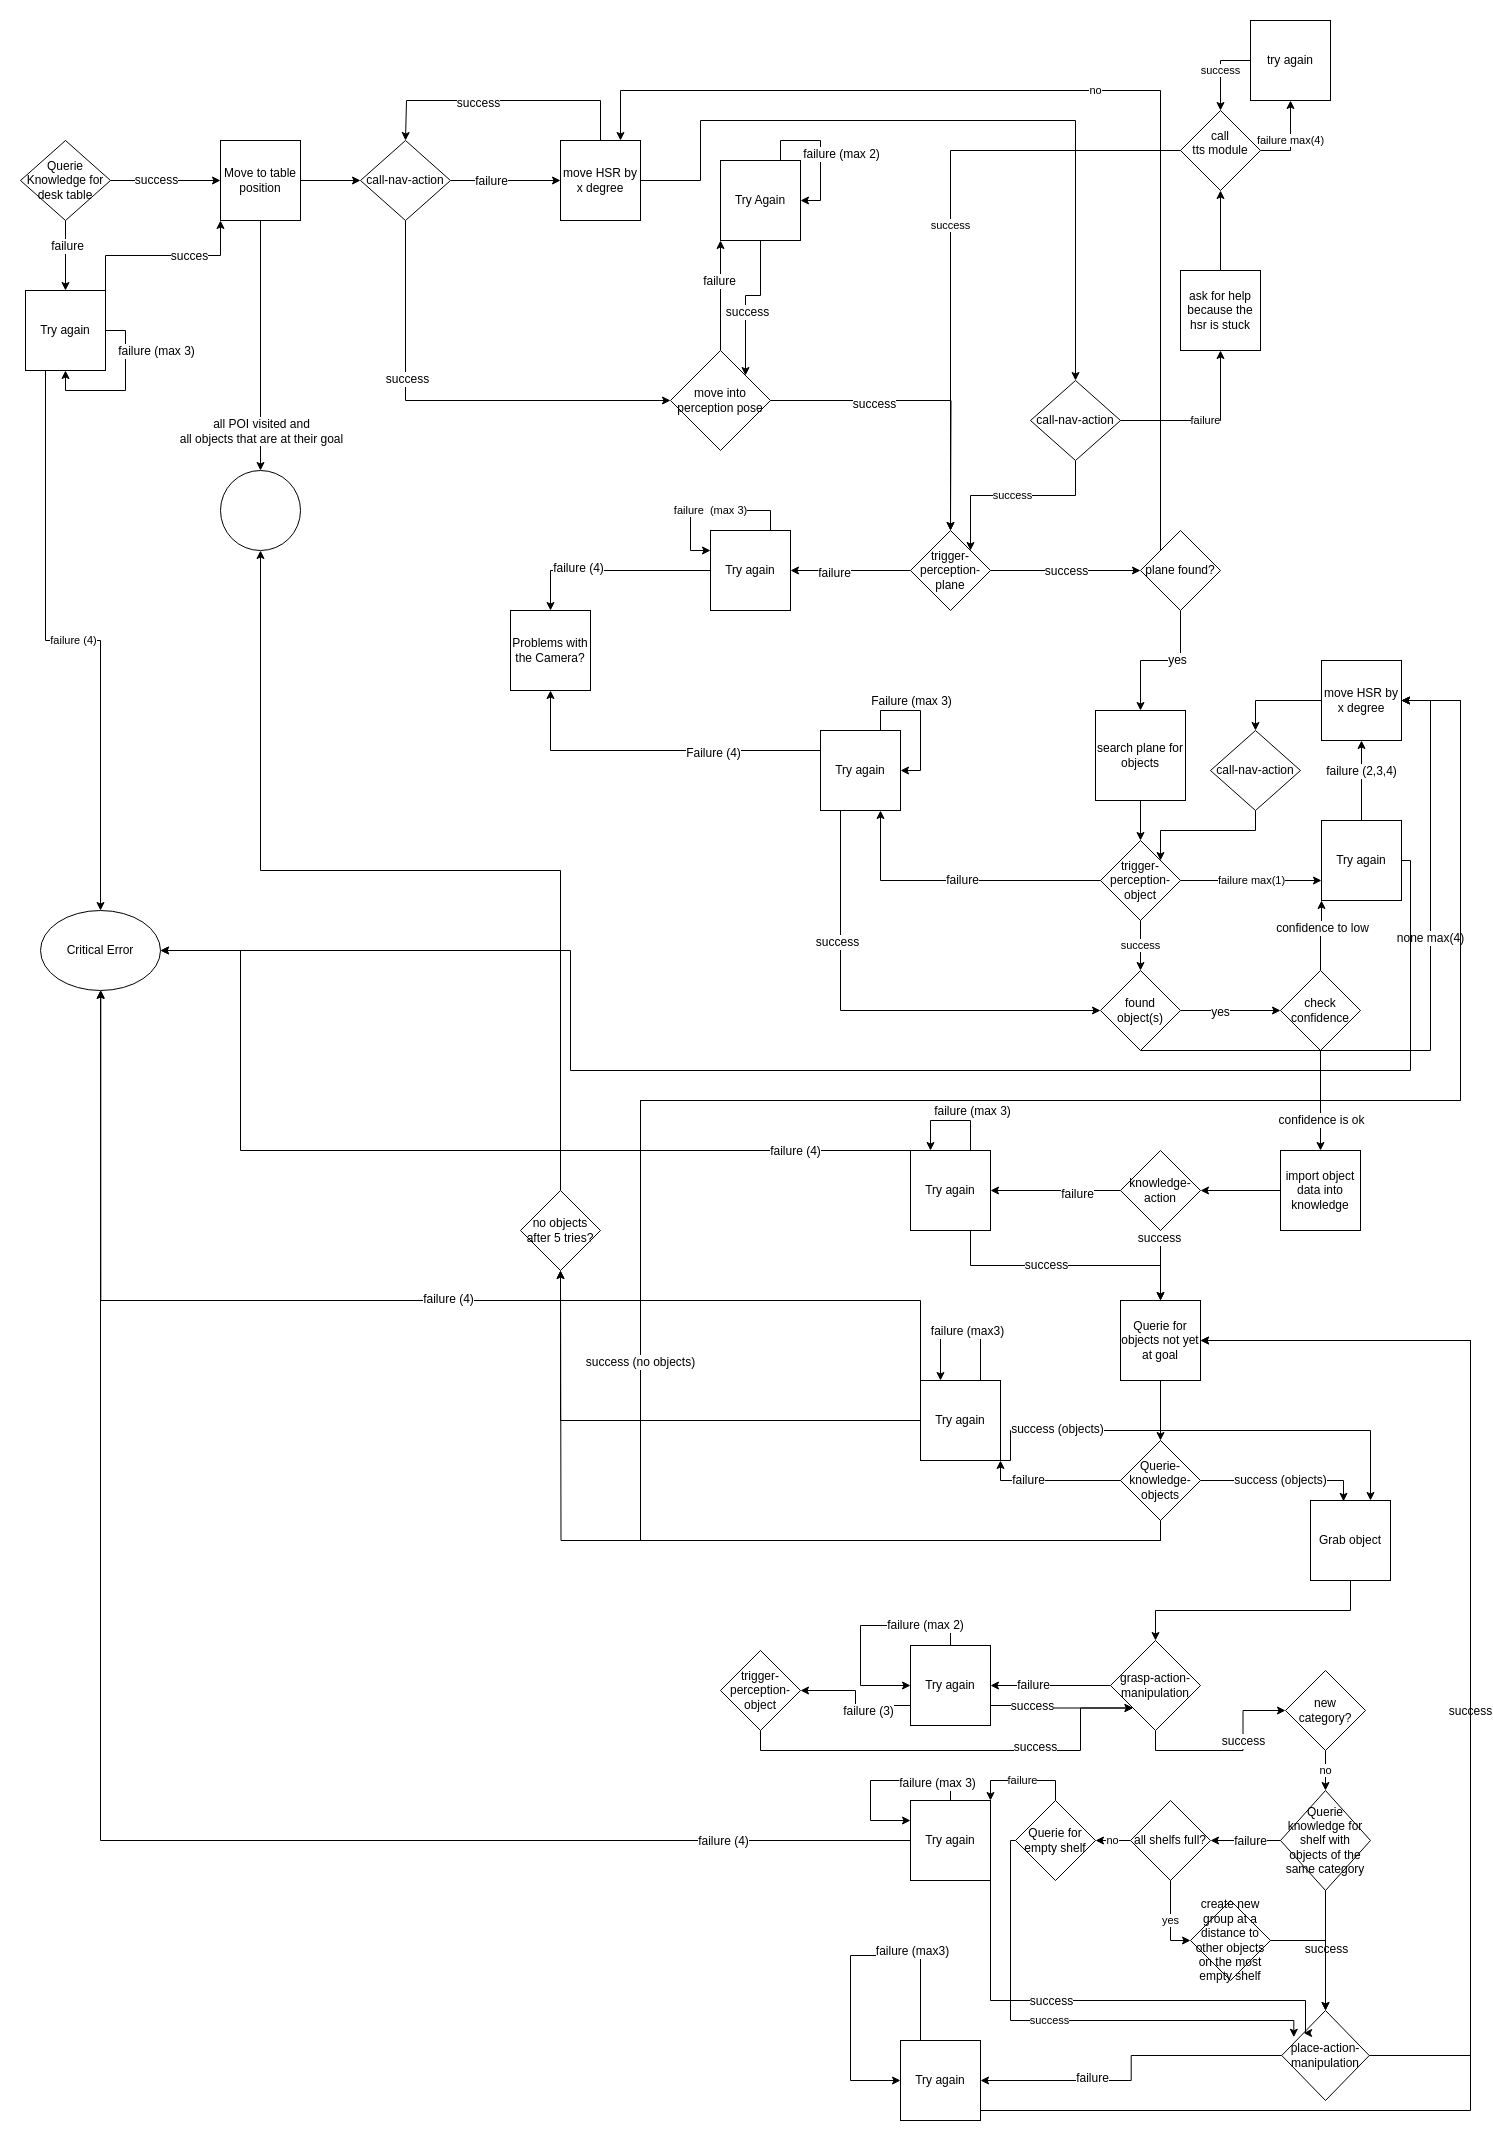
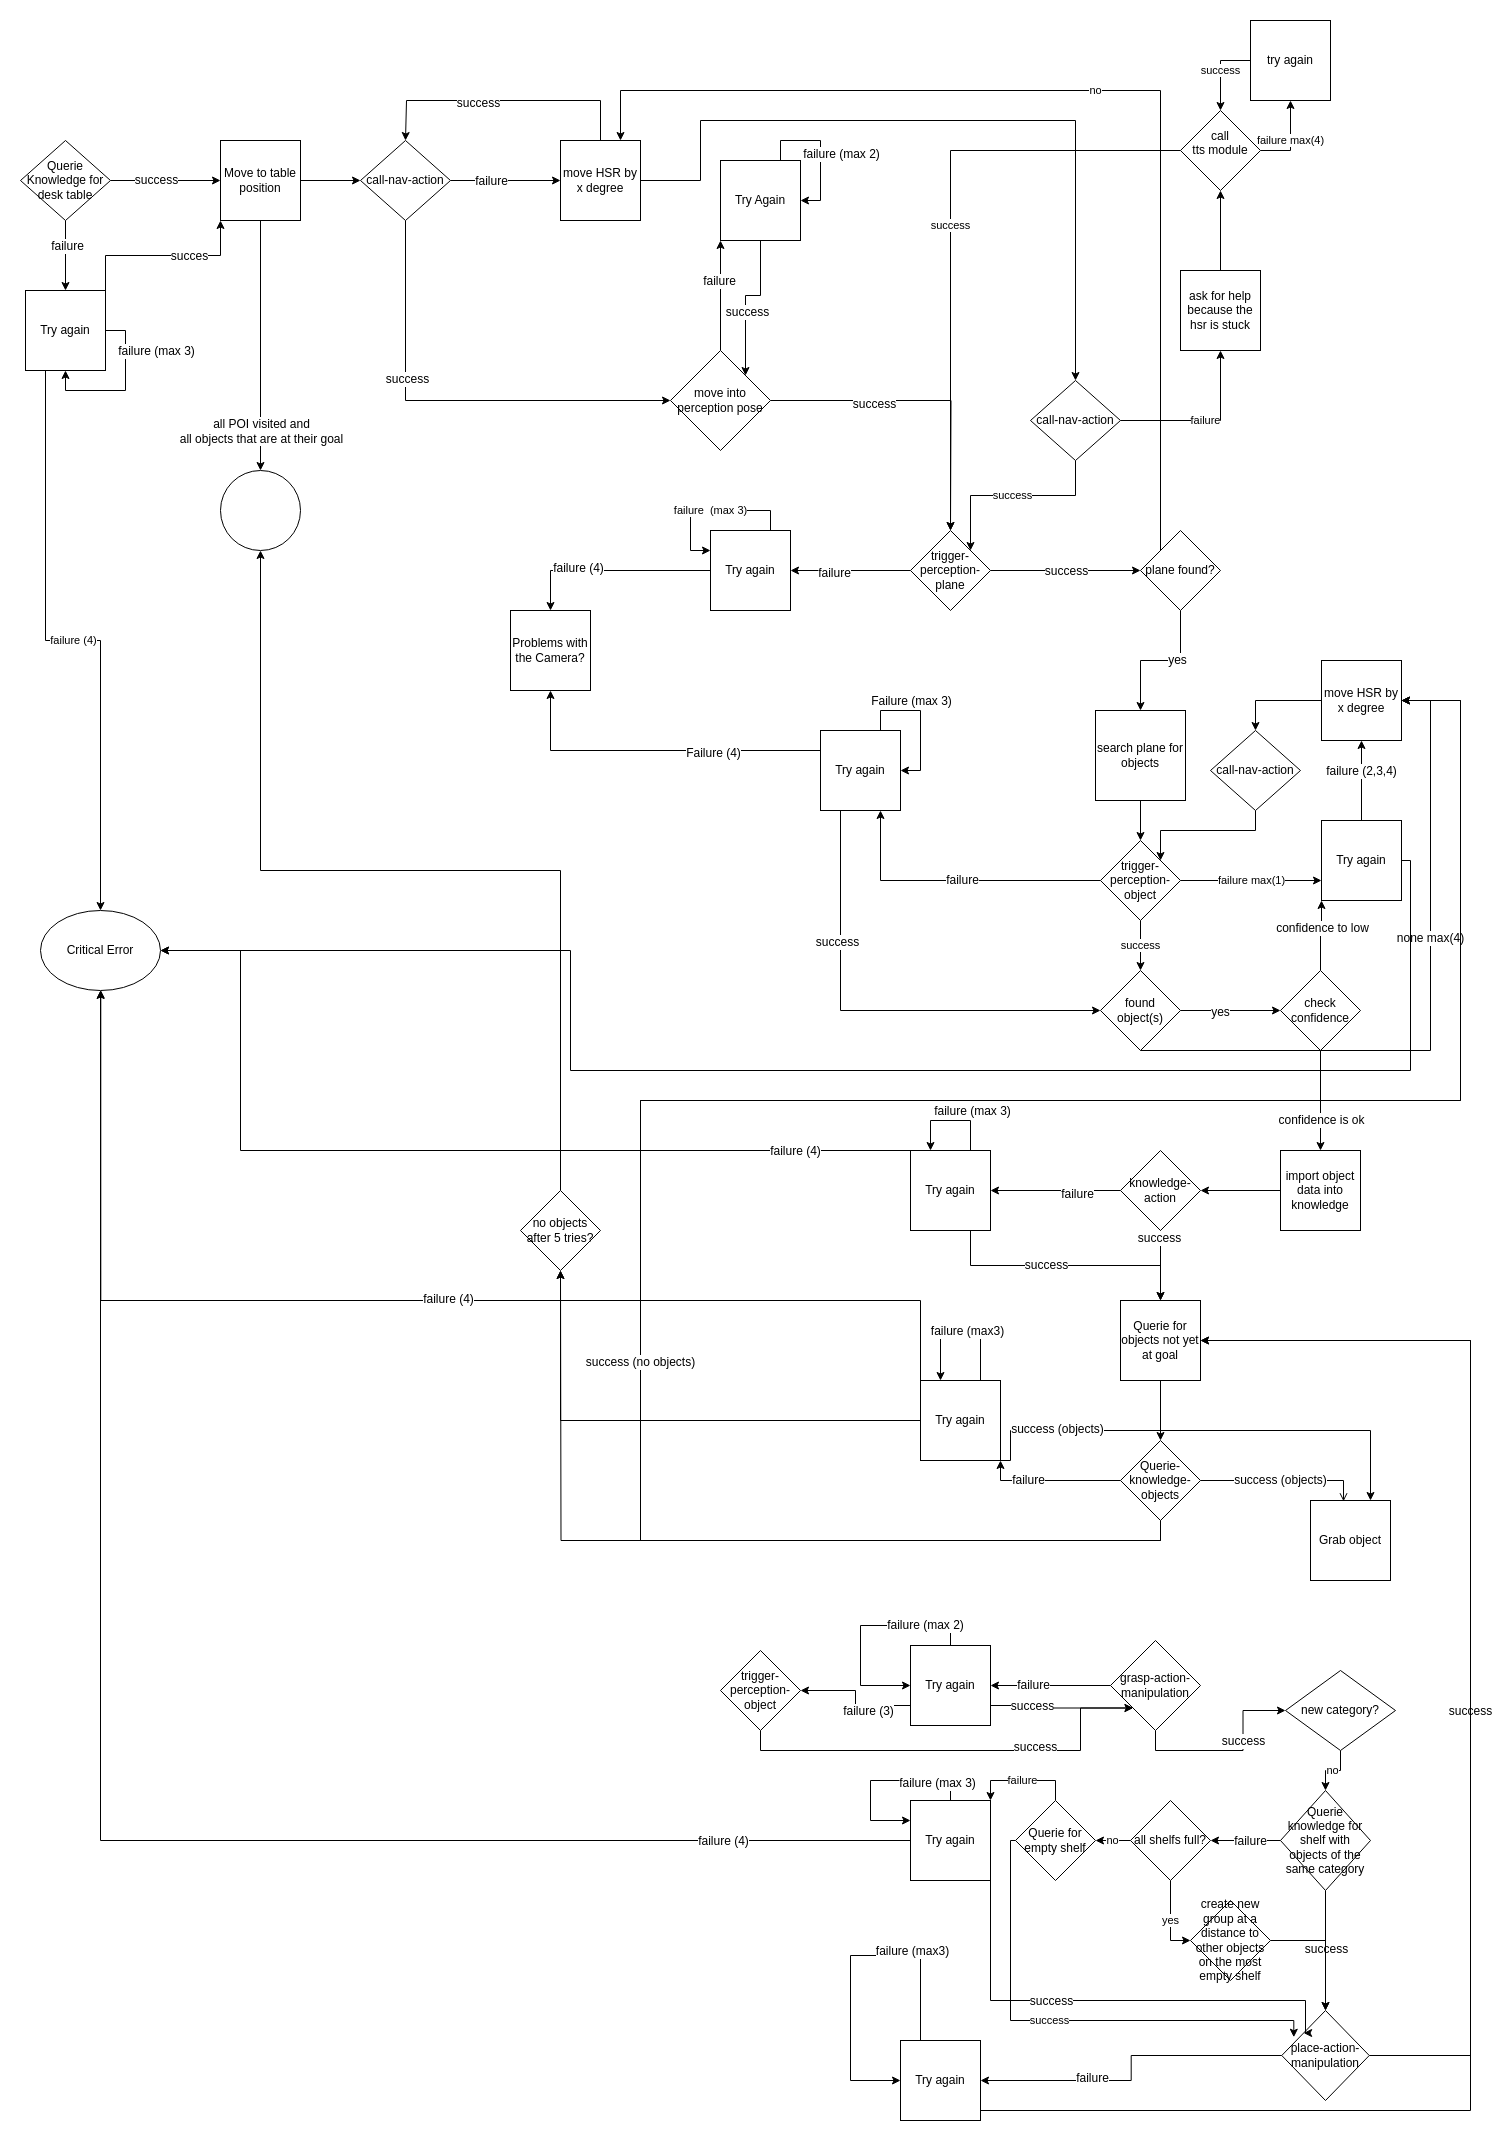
edge "Querie-knowledge-objects" -> "Grab object": arrowhead classic -> open
edge "Grab object" -> "grasp-action-manipulation": removed
node "new category?": size 80x80 -> 110x80
